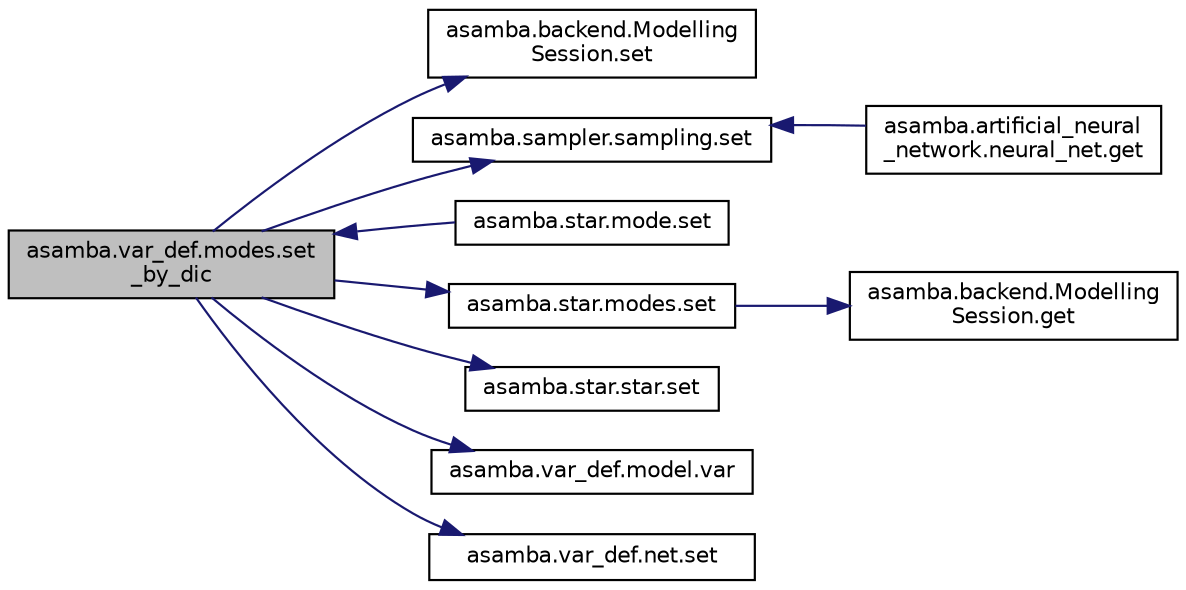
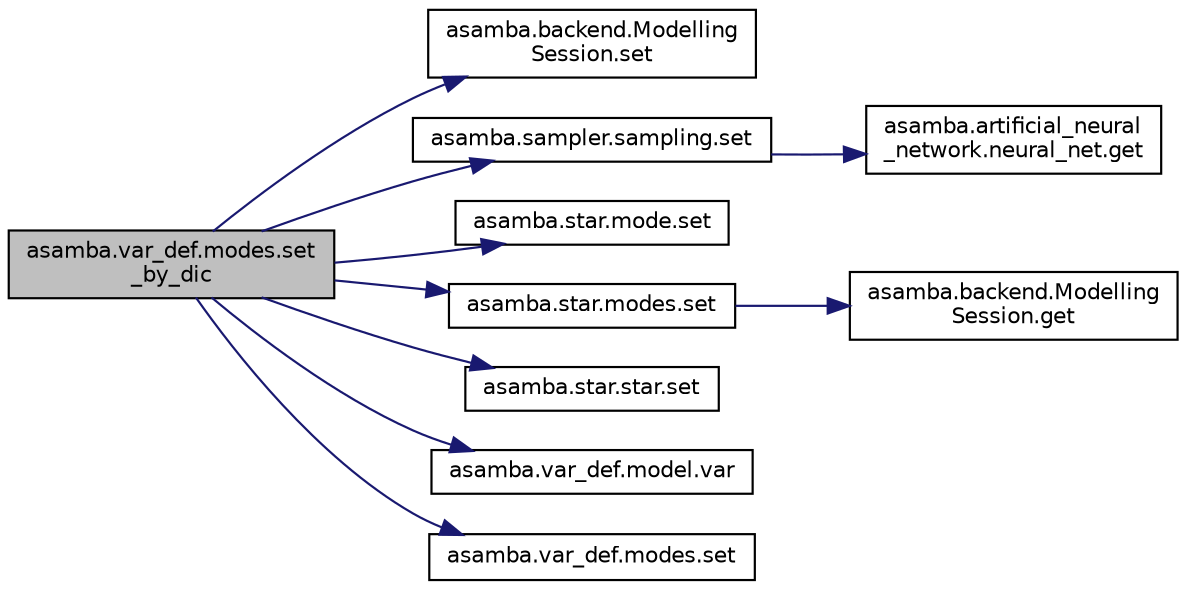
edge "asamba.artificial_neural _network.neural_net.get" -> "asamba.sampler.sampling.set": reversed
edge "asamba.star.mode.set" -> "asamba.var_def.modes.set _by_dic": reversed
node "asamba.var_def.net.set": label "asamba.var_def.net.set" -> "asamba.var_def.modes.set"
